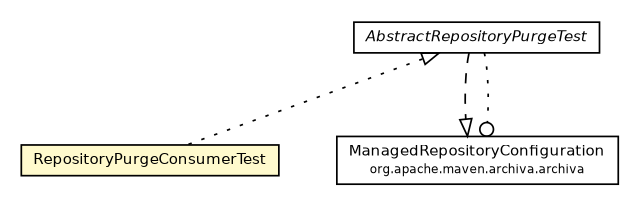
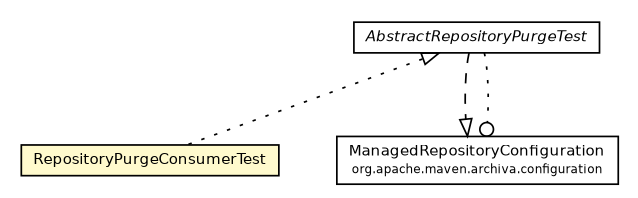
node "ManagedRepositoryConfiguration": text "org.apache.maven.archiva.archiva" -> "org.apache.maven.archiva.configuration"
